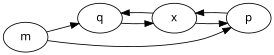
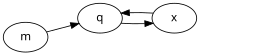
node "p": removed
